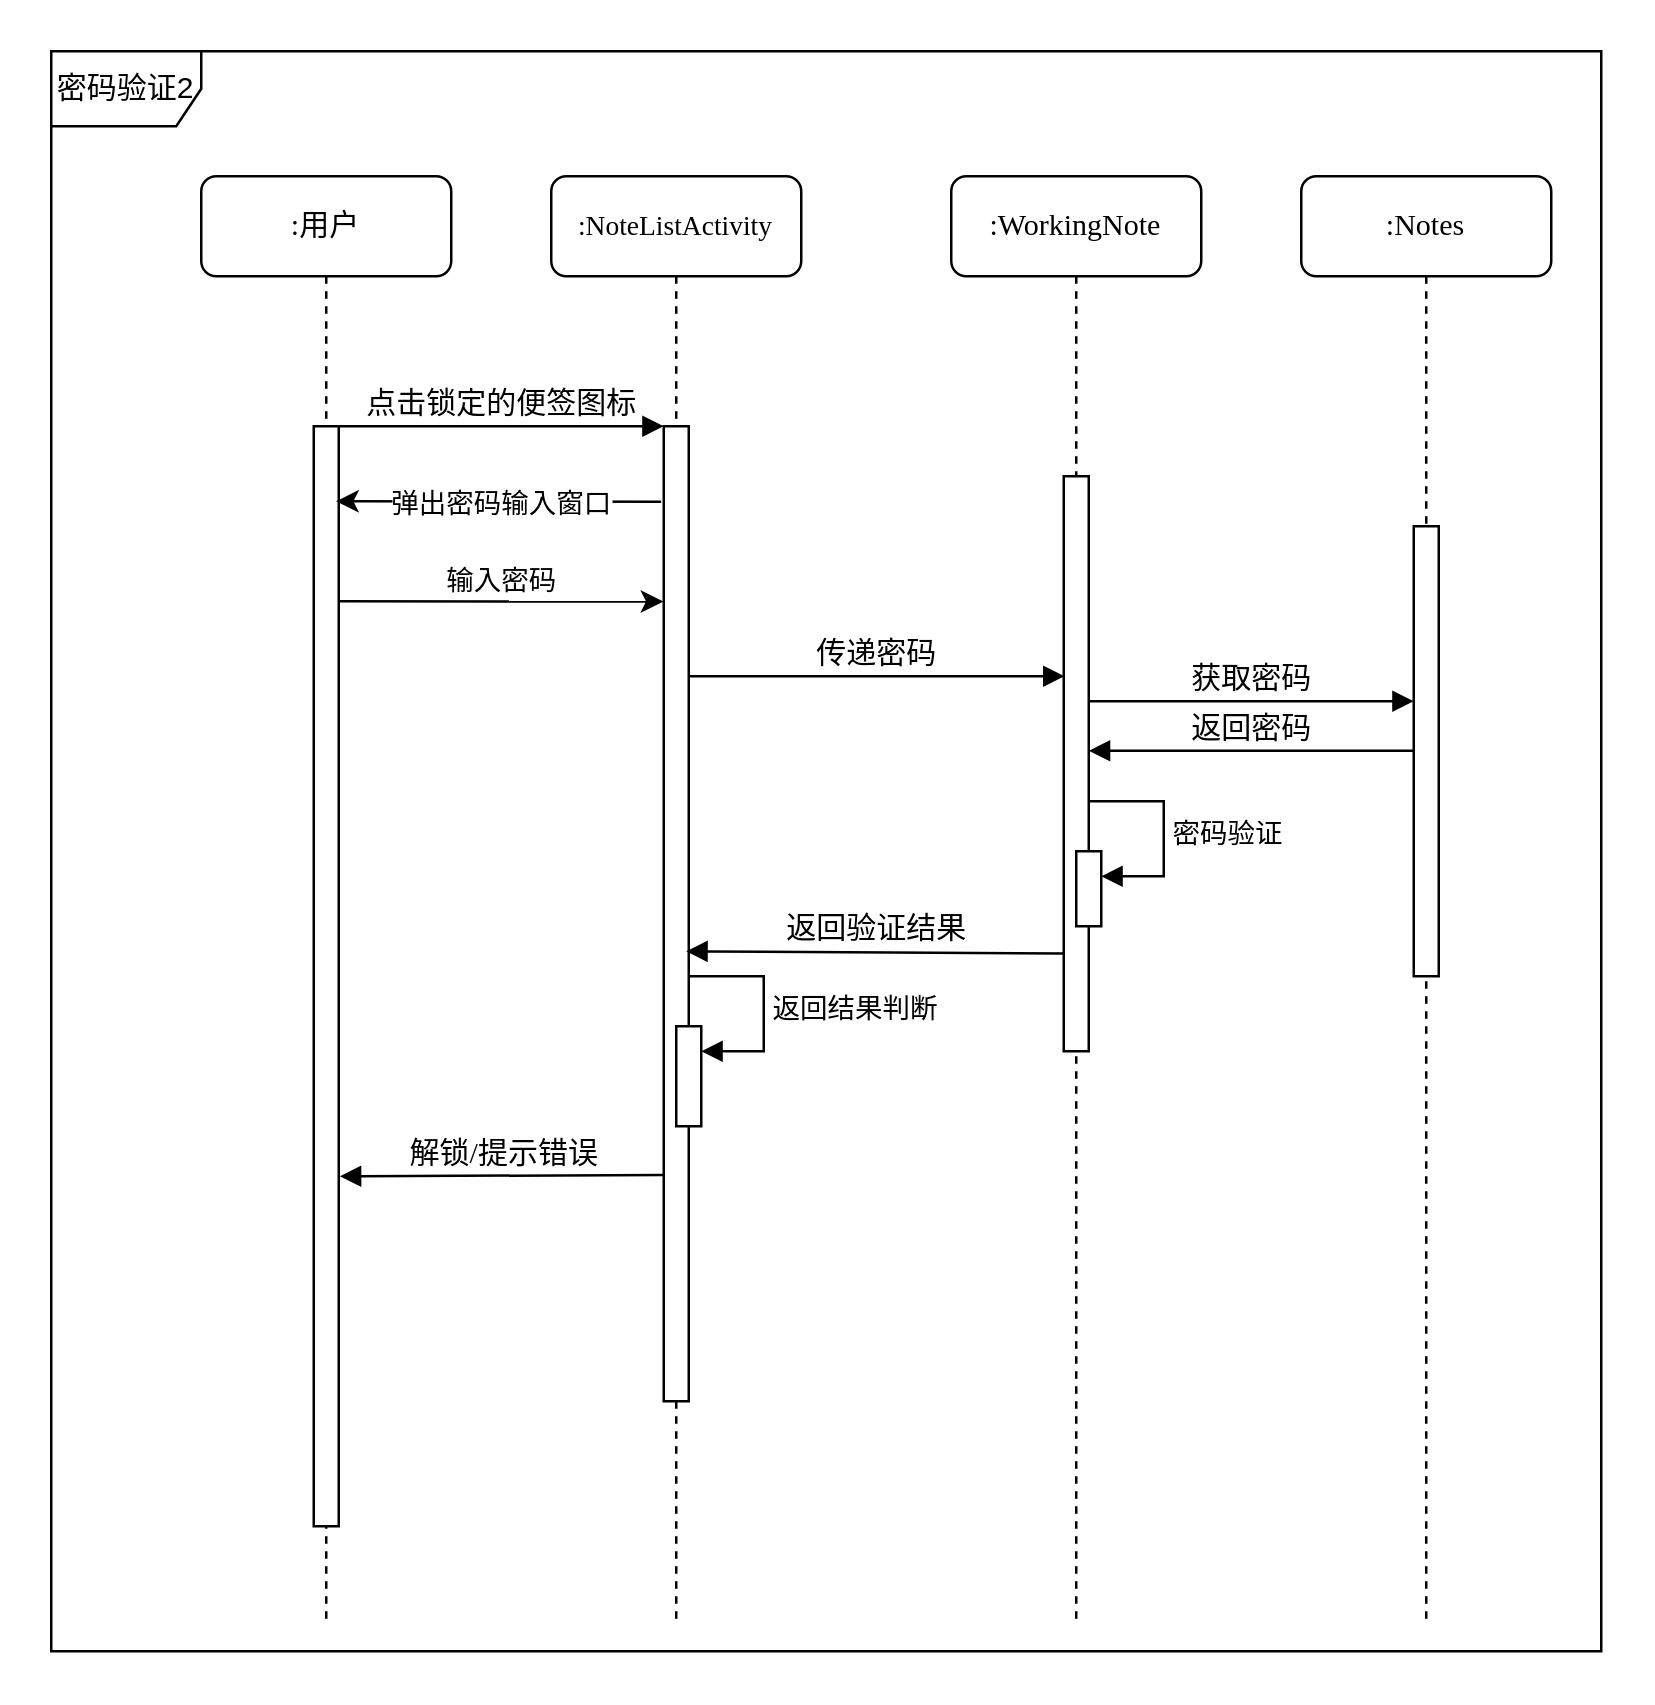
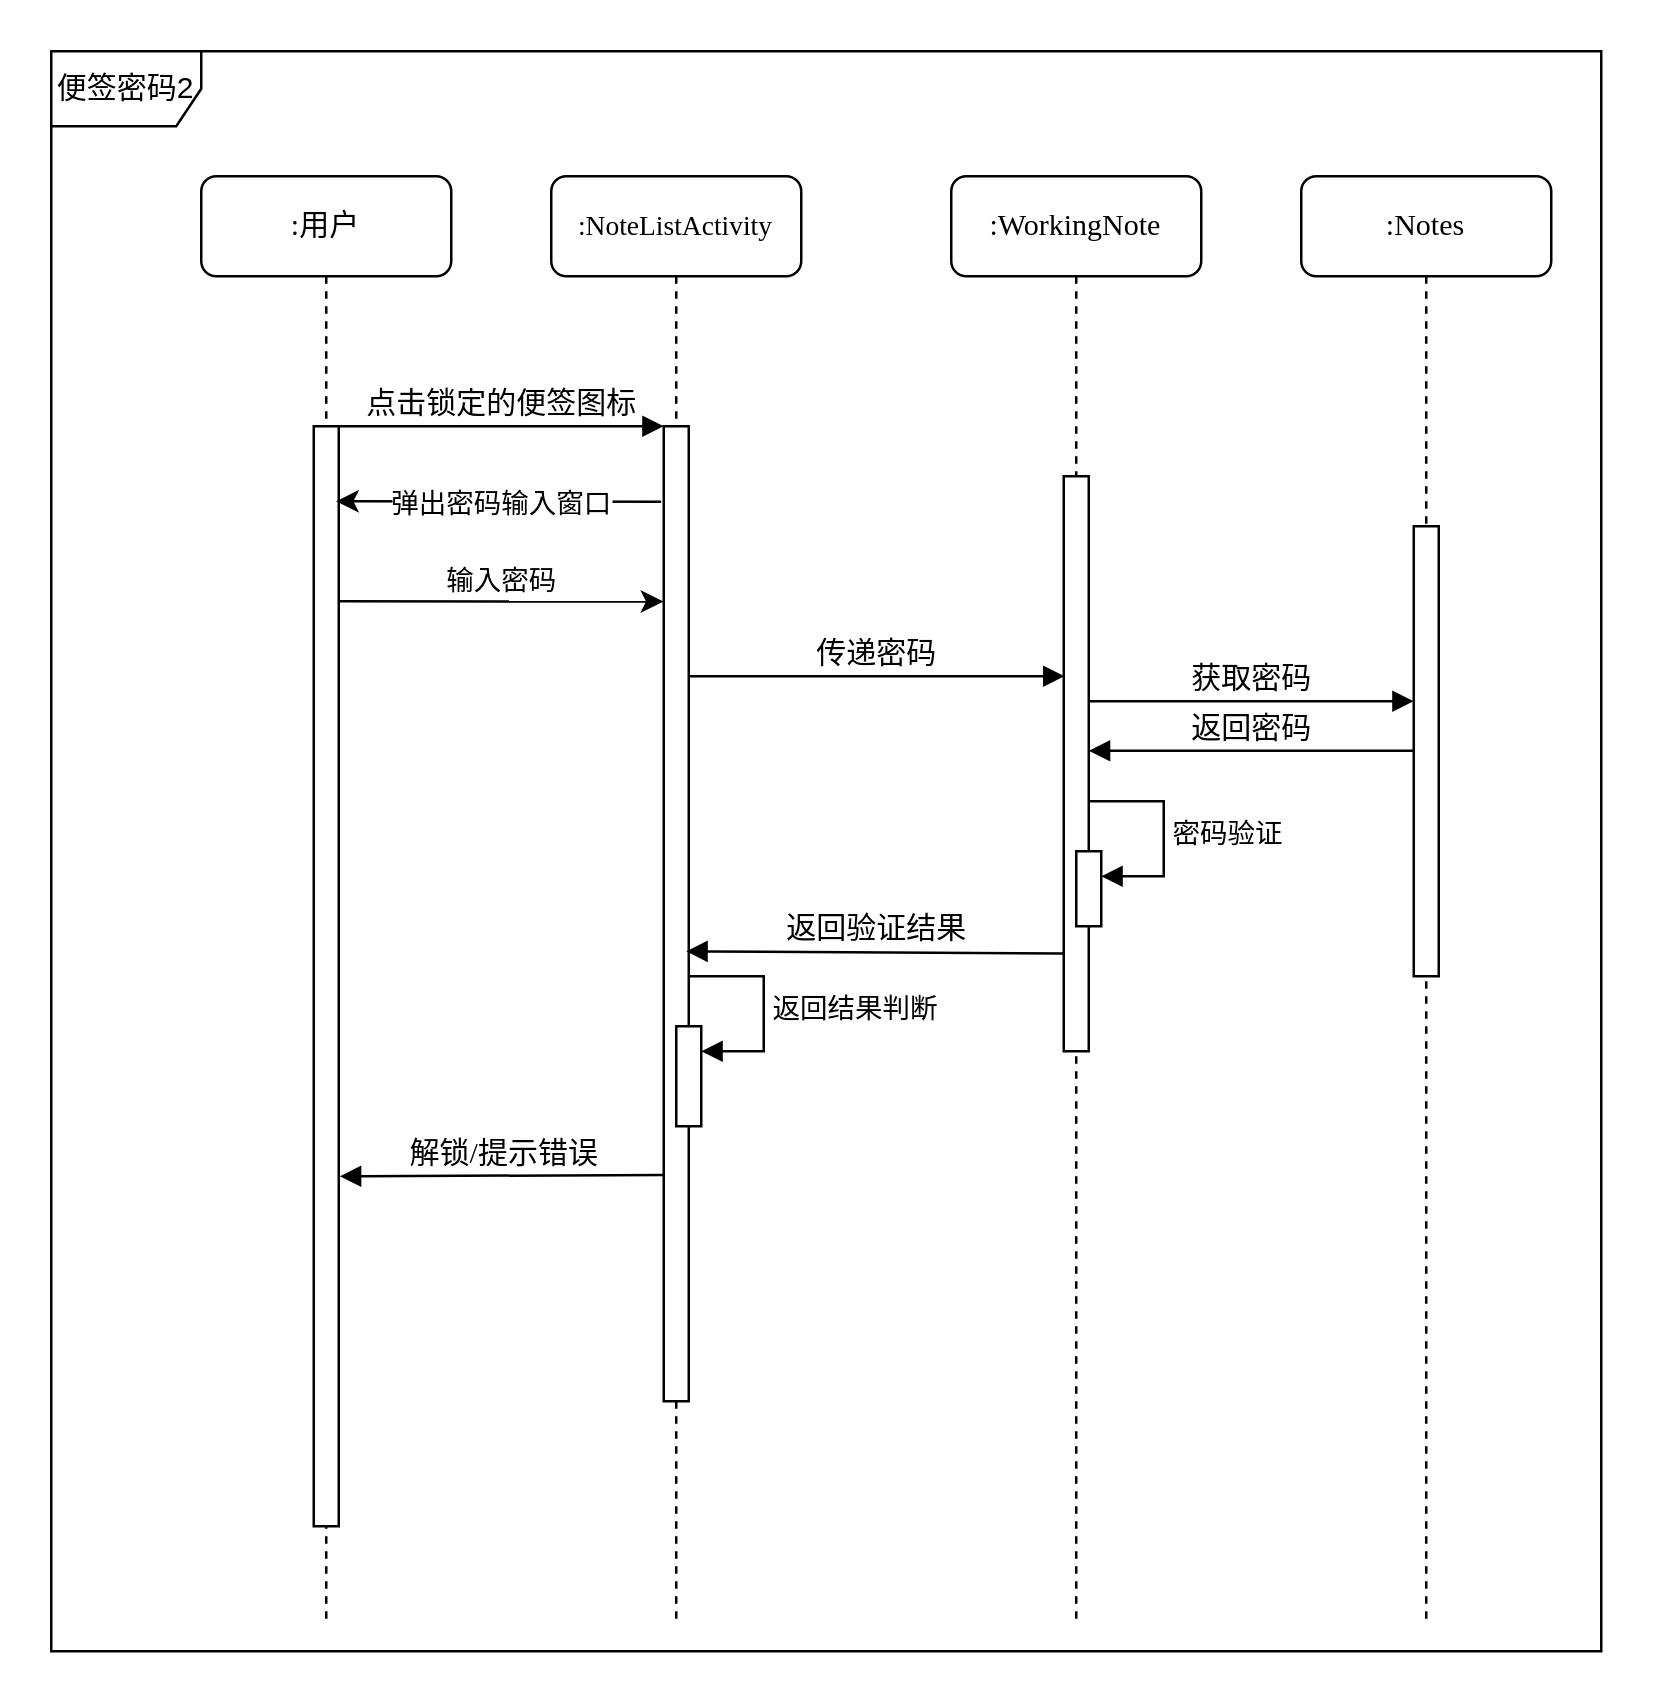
node "密码验证2": label "密码验证2" -> "便签密码2"
